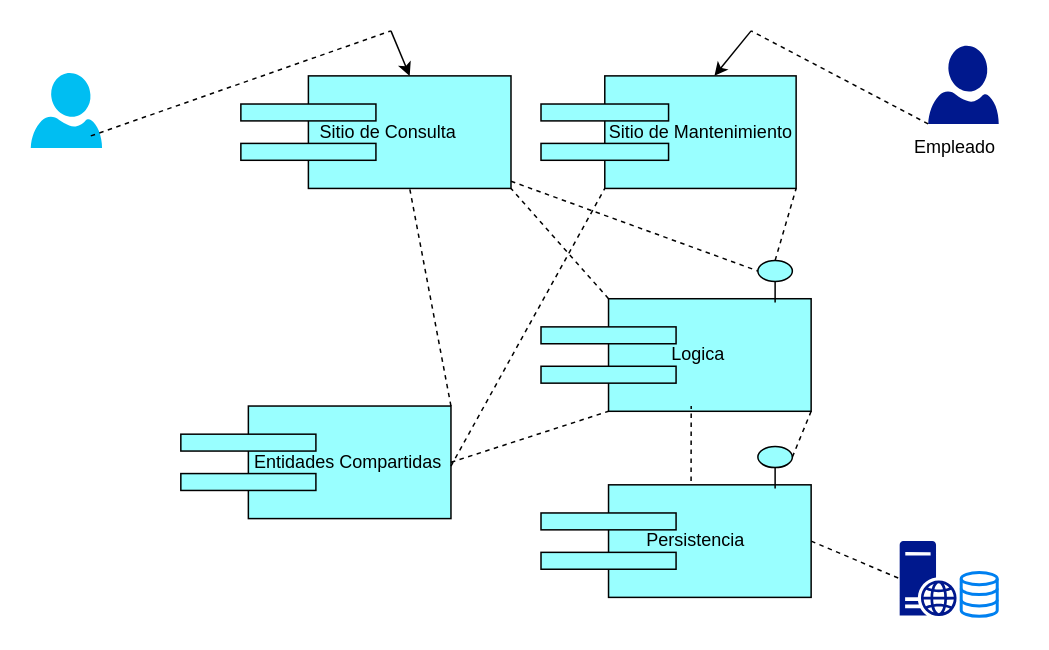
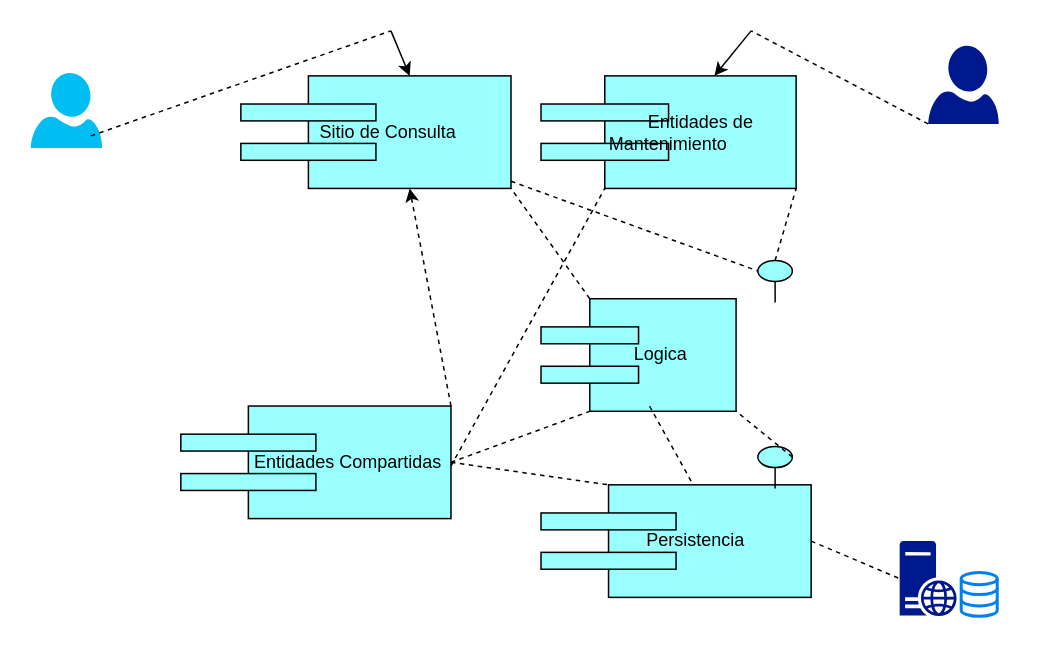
node "Sitio de Mantenimiento": label "Sitio de Mantenimiento" -> "Entidades de Mantenimiento"
node "Empleado": removed
edge "Sitio de Consulta" -- "Entidades Compartidas": arrowhead none -> classic
node "Logica": size 270x113 -> 195x113
edge "Entidades Compartidas" -- "Persistencia": added
